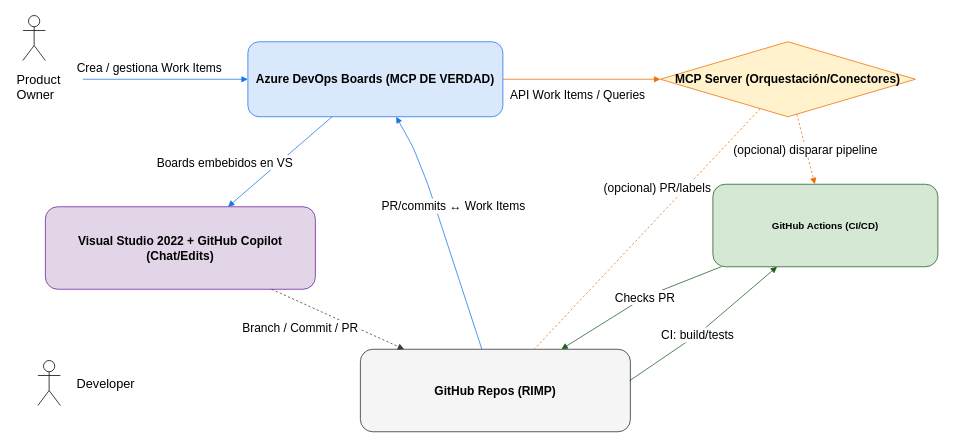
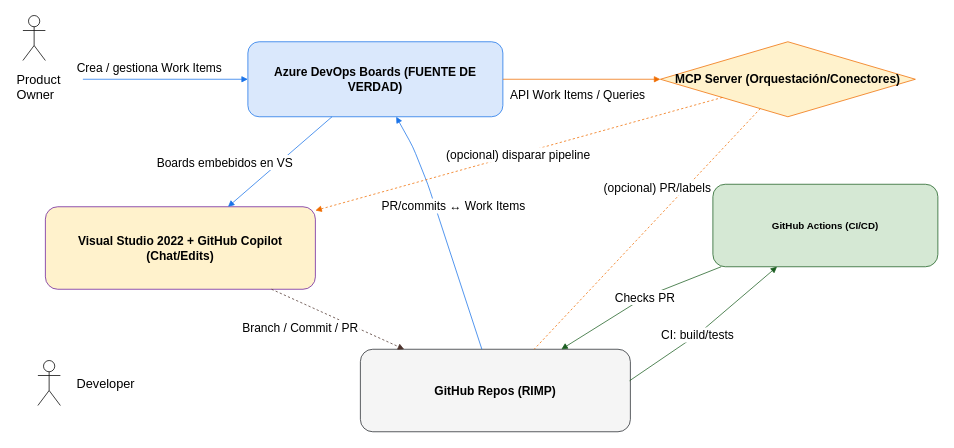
node "Azure DevOps Boards (MCP DE VERDAD)": label "Azure DevOps Boards (MCP DE VERDAD)" -> "Azure DevOps Boards (FUENTE DE VERDAD)"
edge "MCP Server (Orquestación/Conectores)" -> "GitHub Actions (CI/CD)": now "MCP Server (Orquestación/Conectores)" -> "Visual Studio 2022 + GitHub Copilot (Chat/Edits)"
node "Visual Studio 2022 + GitHub Copilot (Chat/Edits)": fillcolor #e1d5e7 -> #fff2cc
